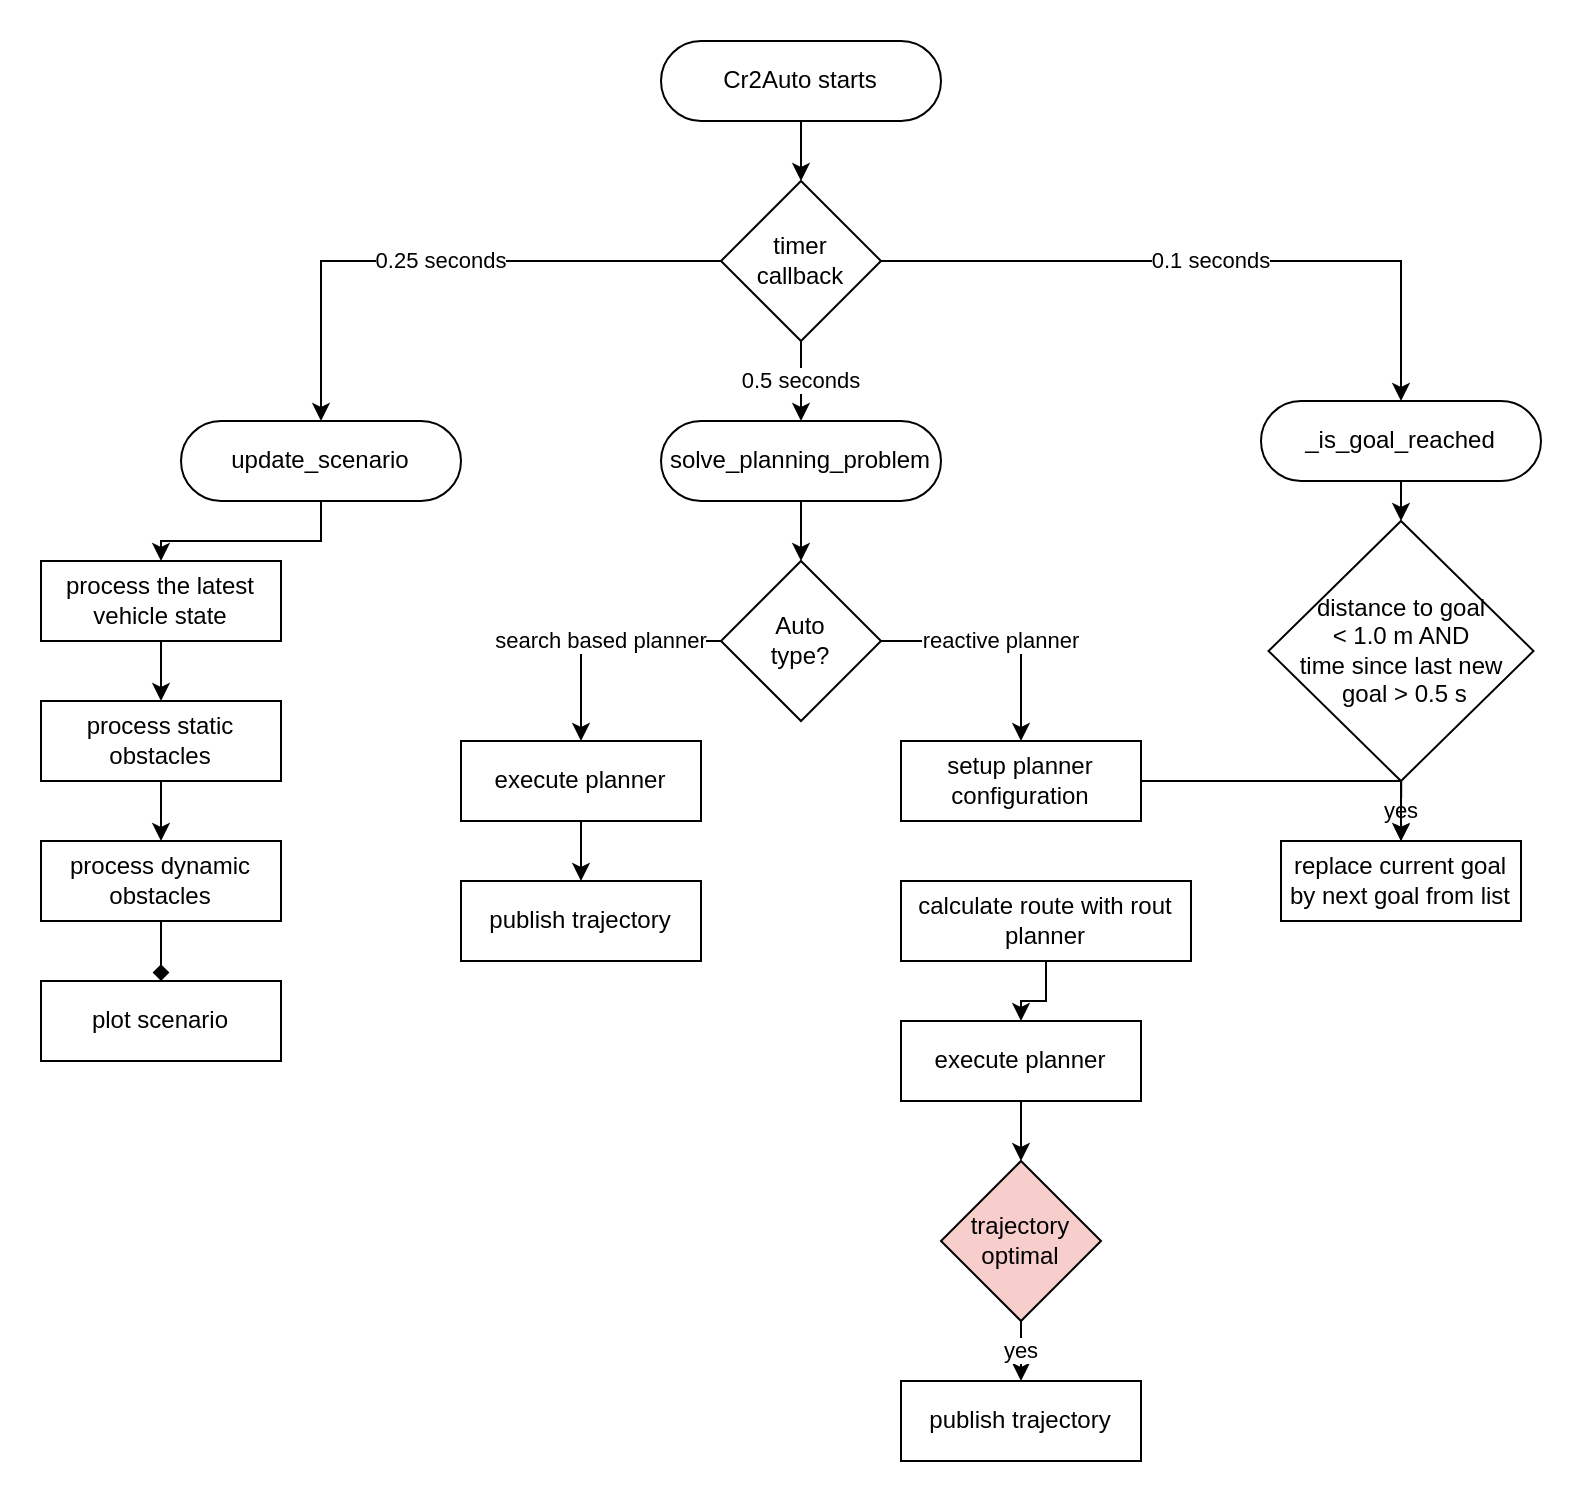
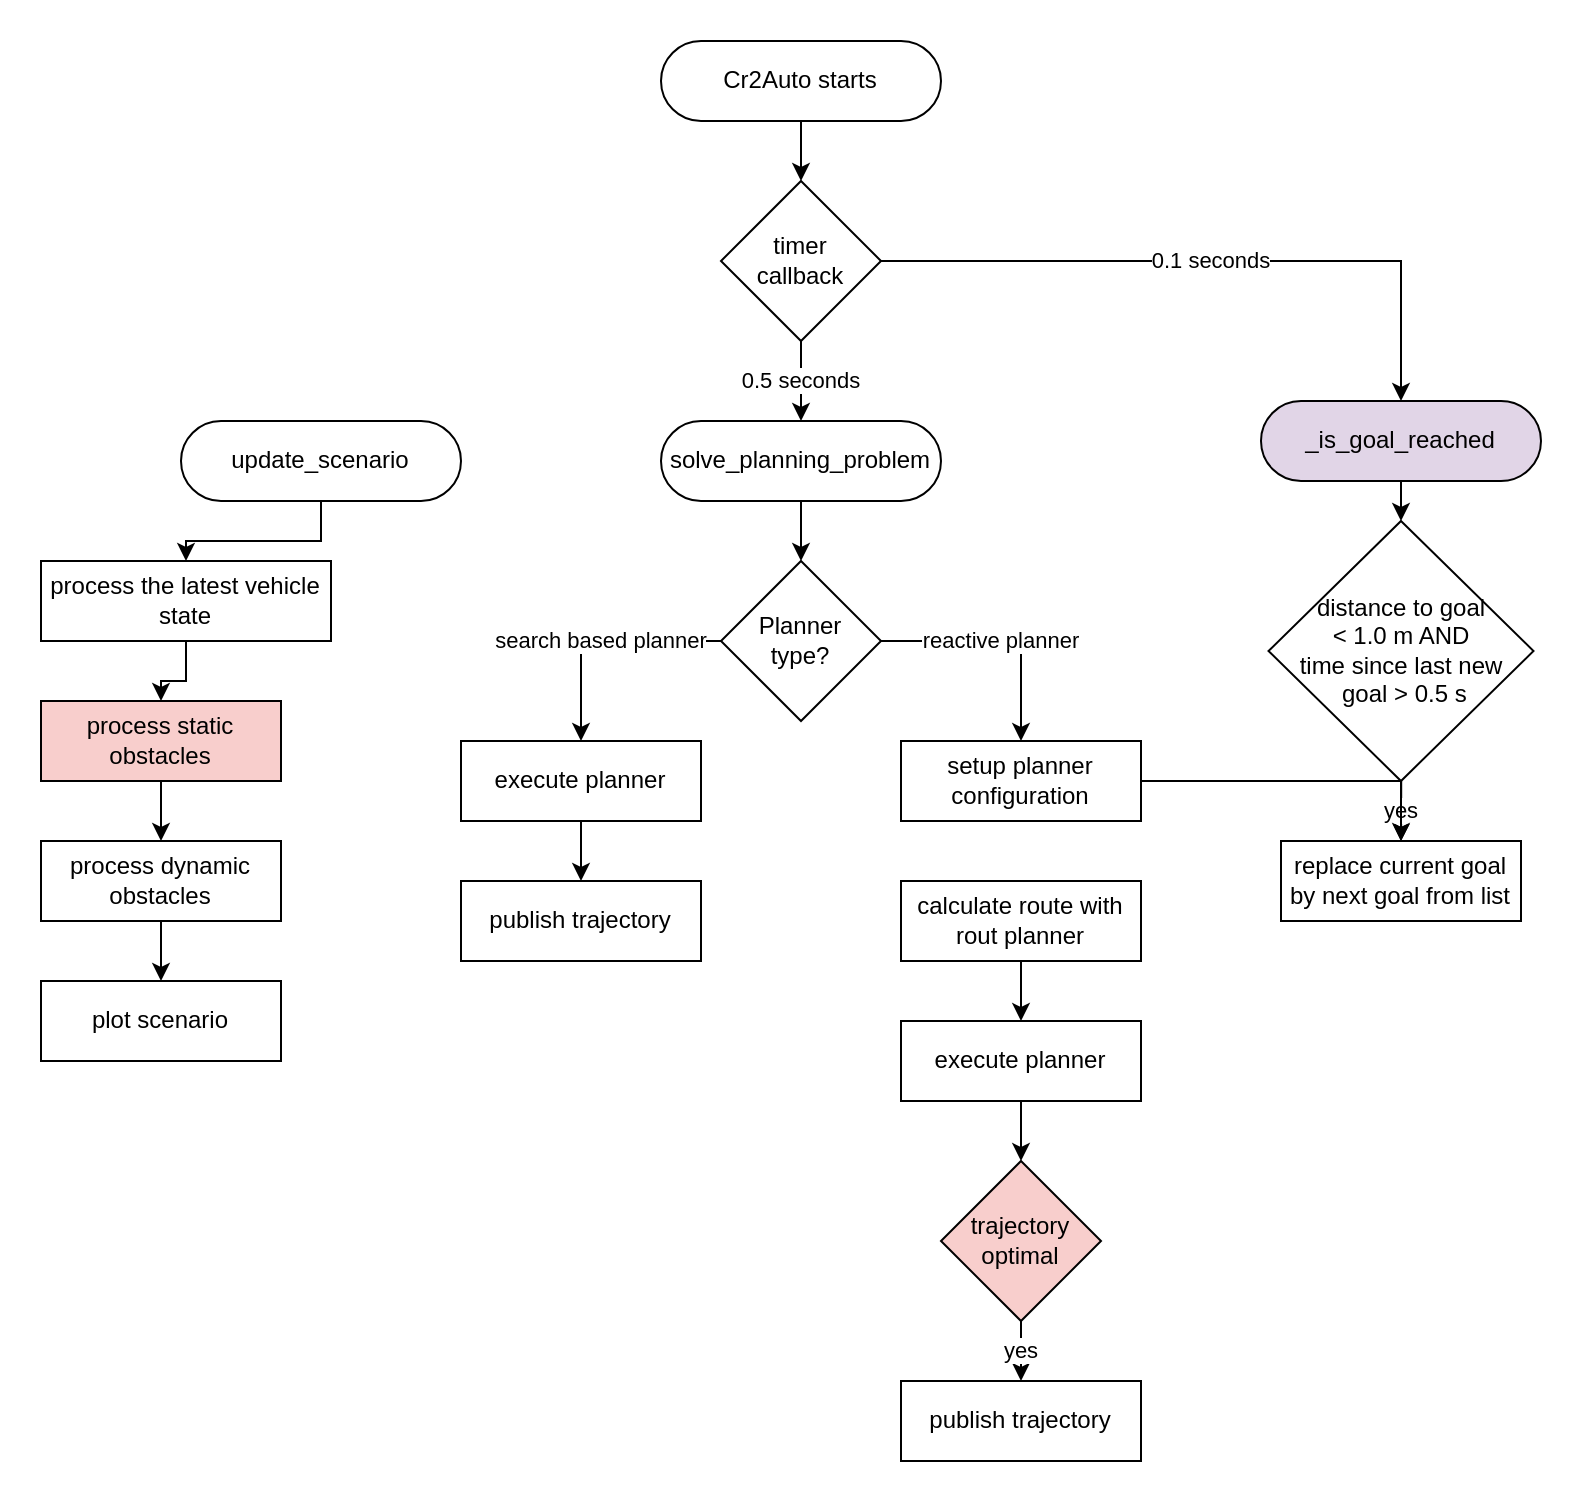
edge "timer callback" -> "update_scenario": removed, label "0.25 seconds"
node "_is_goal_reached": fillcolor #ffffff -> #e1d5e7
node "process the latest vehicle state": size 240x80 -> 290x80
node "Auto type?": label "Auto type?" -> "Planner type?"
node "process static obstacles": fillcolor #ffffff -> #f8cecc
node "calculate route with rout planner": size 290x80 -> 240x80
edge "process dynamic obstacles" -> "plot scenario": arrowhead diamond -> classic
